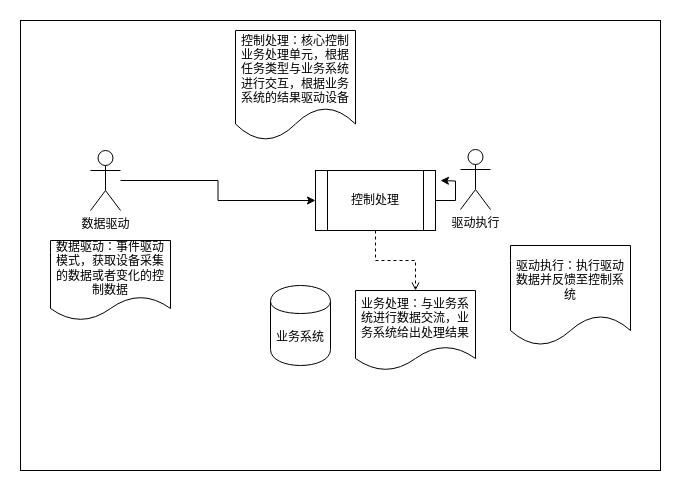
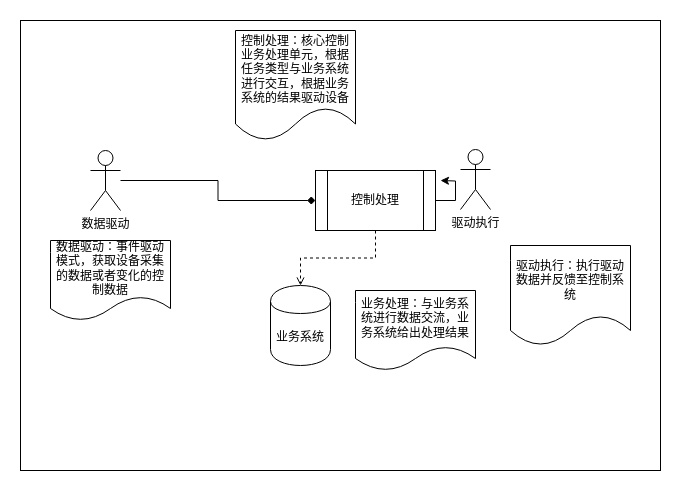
edge "数据驱动" -> "控制处理": arrowhead classic -> diamond
edge "控制处理" -> "业务处理：与业务系统进行数据交流，业务系统给出处理结果": now "控制处理" -> "业务系统"
